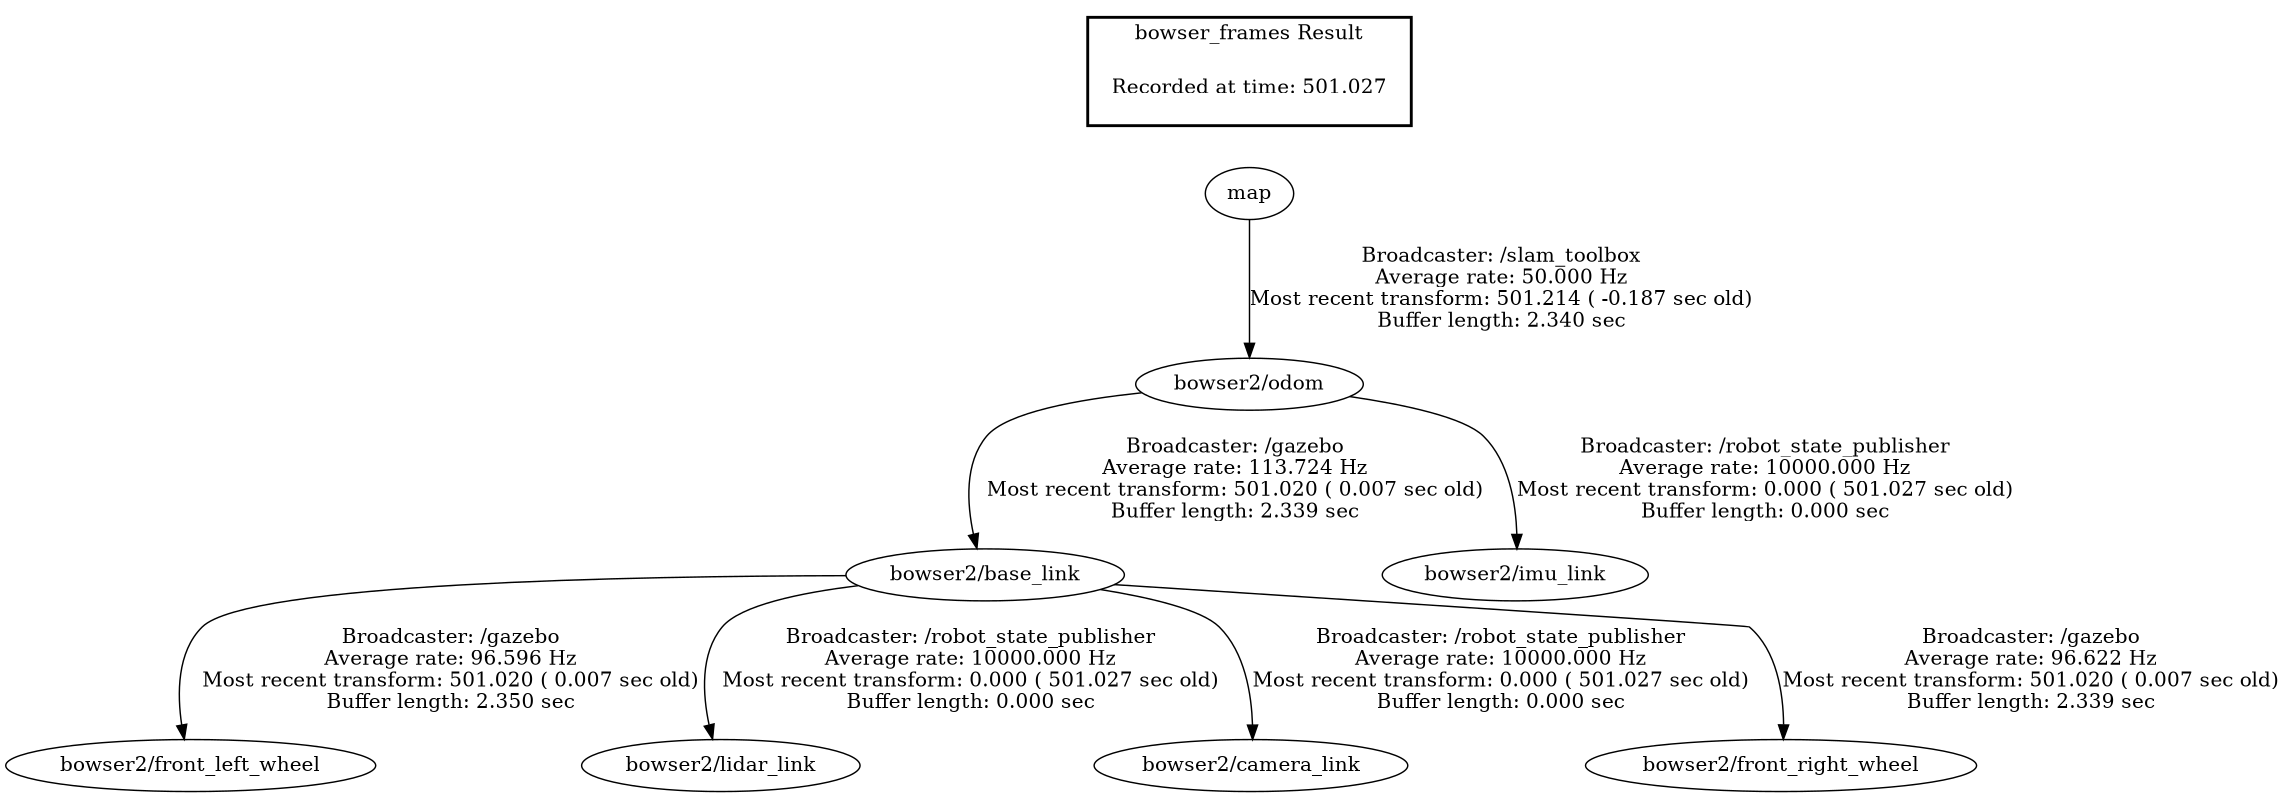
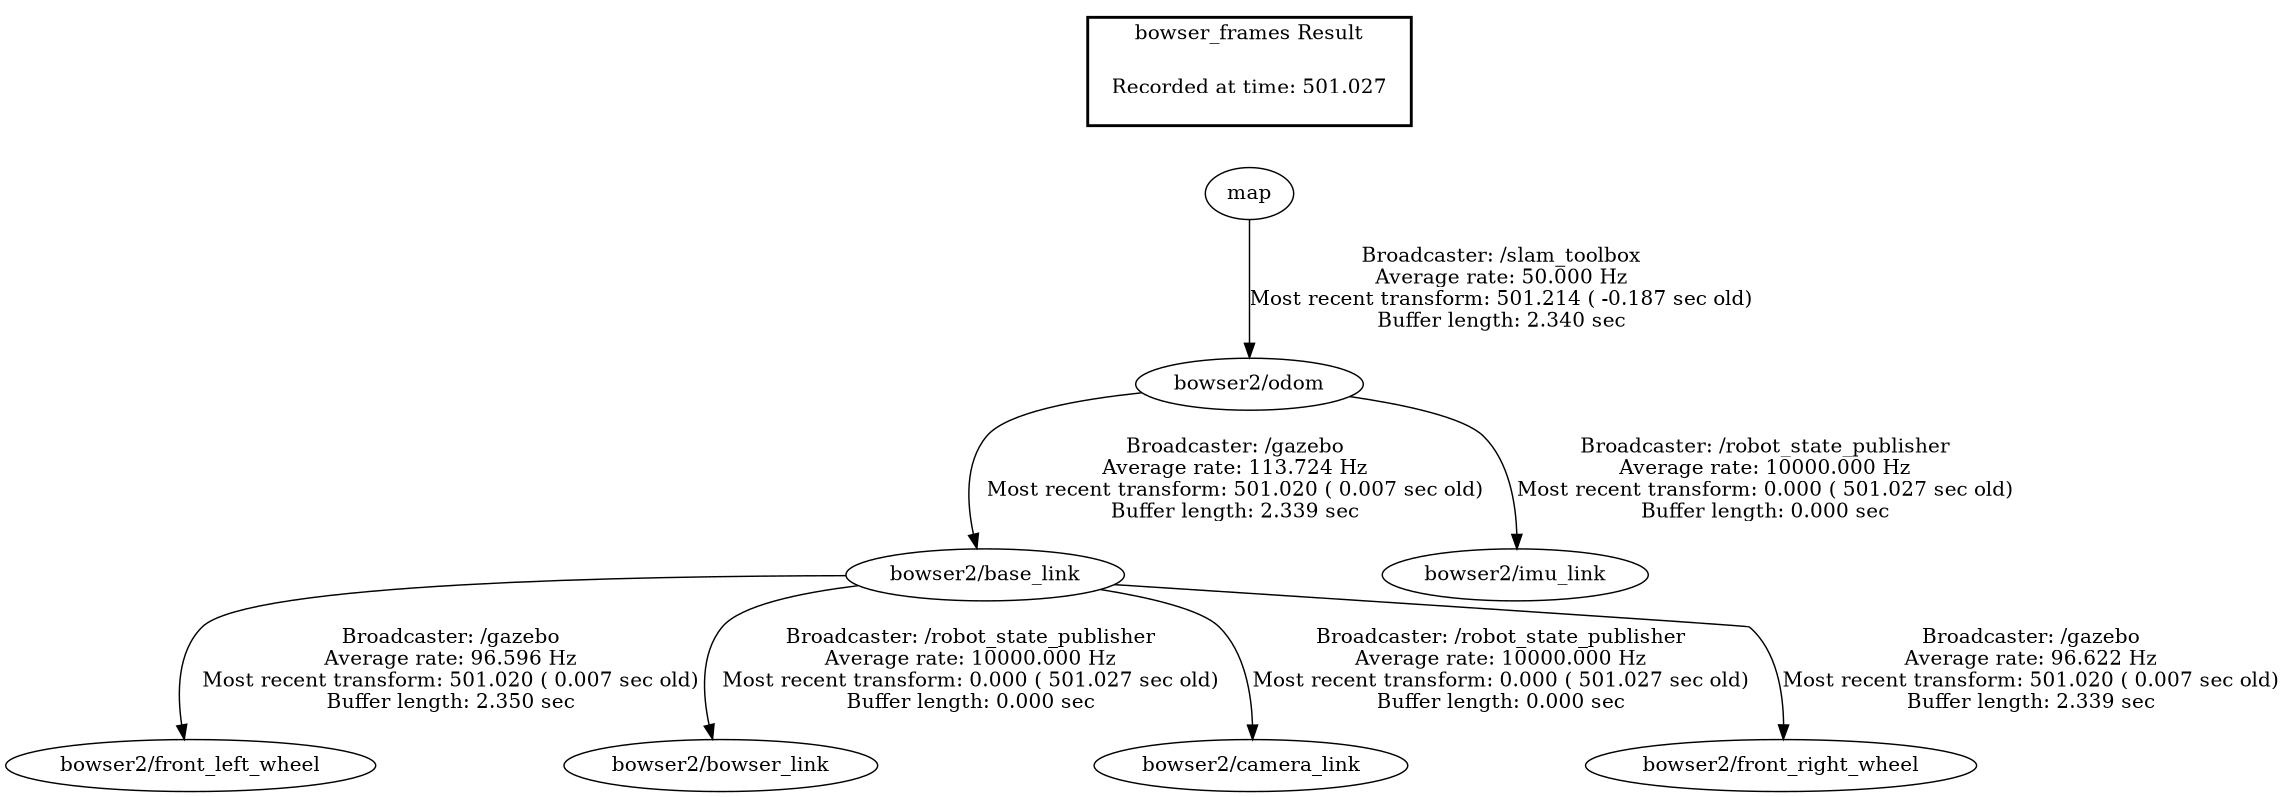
node "bowser2/lidar_link": label "bowser2/lidar_link" -> "bowser2/bowser_link"
